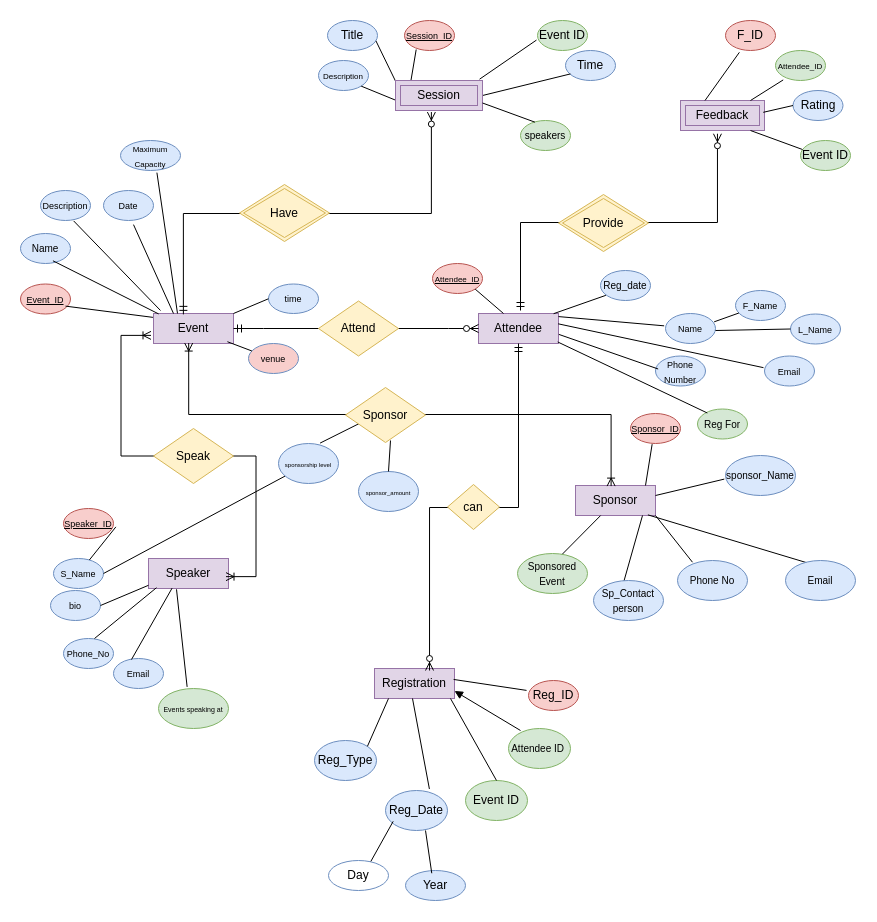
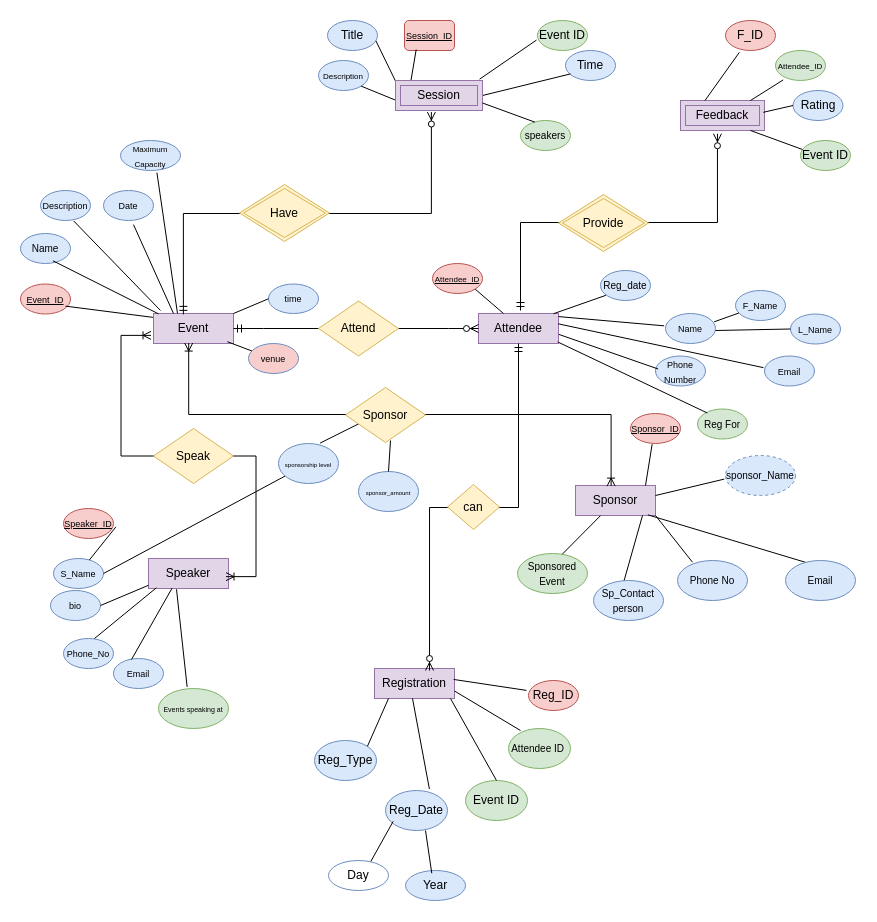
node "Session_ID": shape ellipse -> rounded rectangle
node "sponsor_Name": style solid -> dashed
edge "Attendee ID" -> "Registration": arrowhead block -> none
